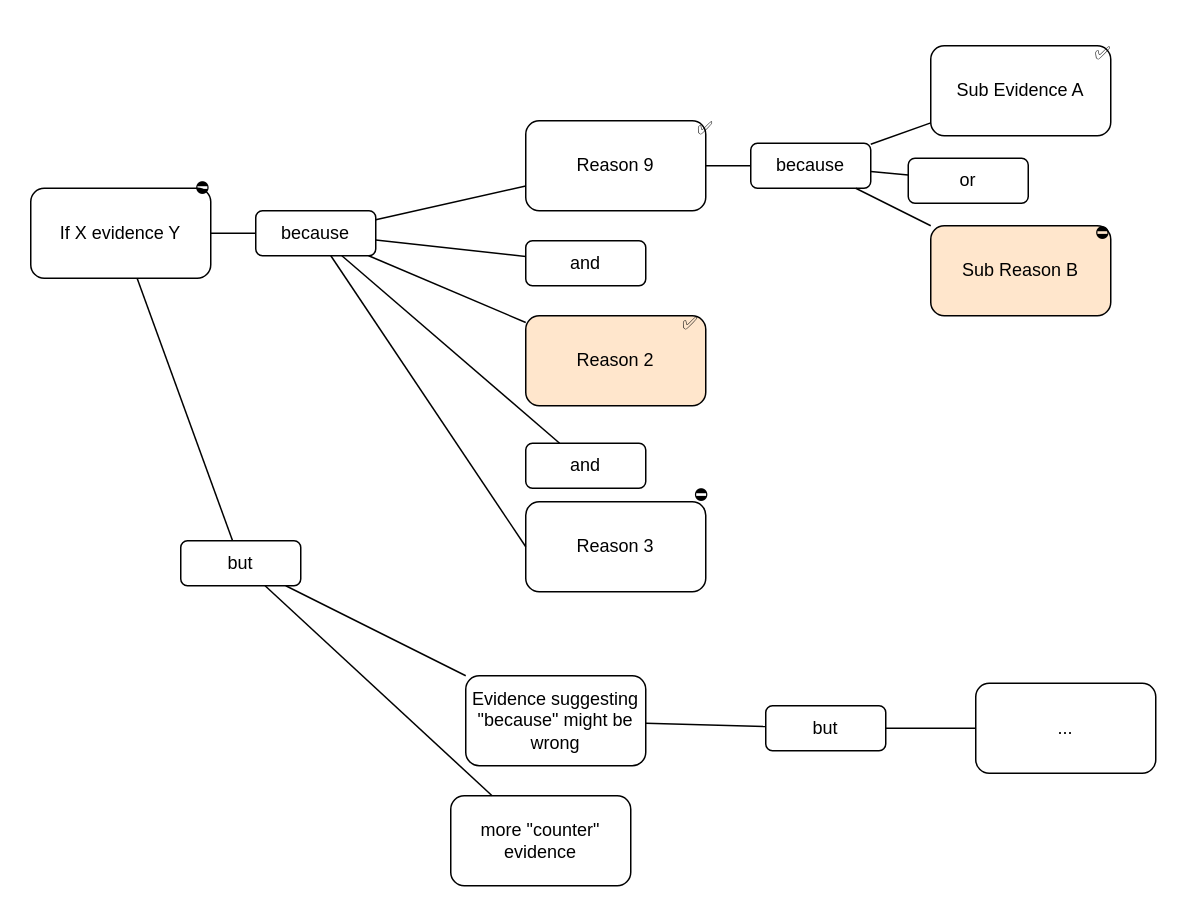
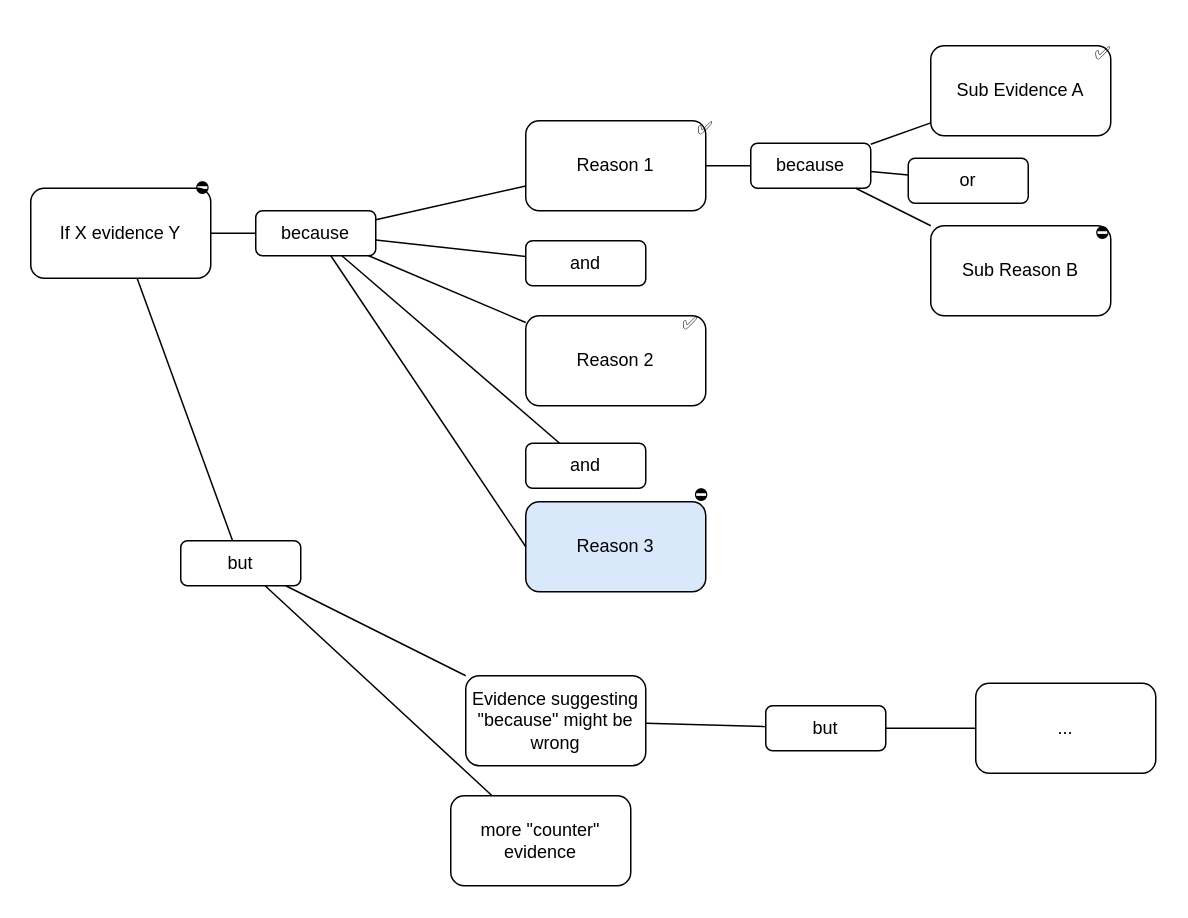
node "Reason 9": label "Reason 9" -> "Reason 1"
node "Sub Reason B": fillcolor #ffe6cc -> #ffffff
node "Reason 2": fillcolor #ffe6cc -> #ffffff
node "Reason 3": fillcolor #ffffff -> #dae8fc
